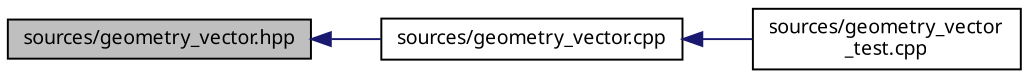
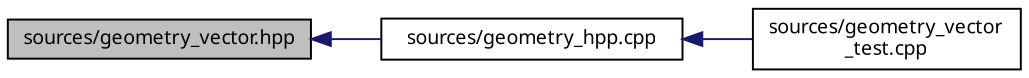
node "sources/geometry_vector.cpp": label "sources/geometry_vector.cpp" -> "sources/geometry_hpp.cpp"
